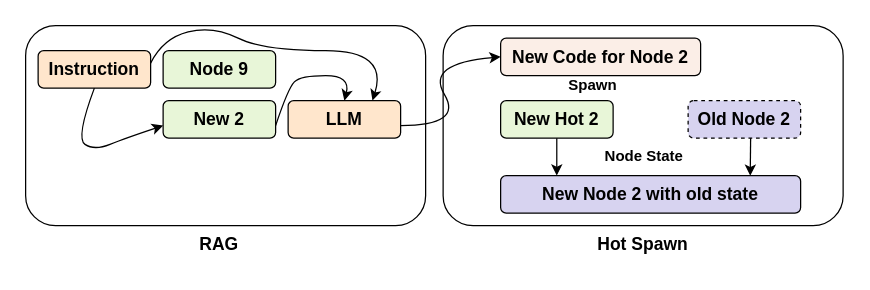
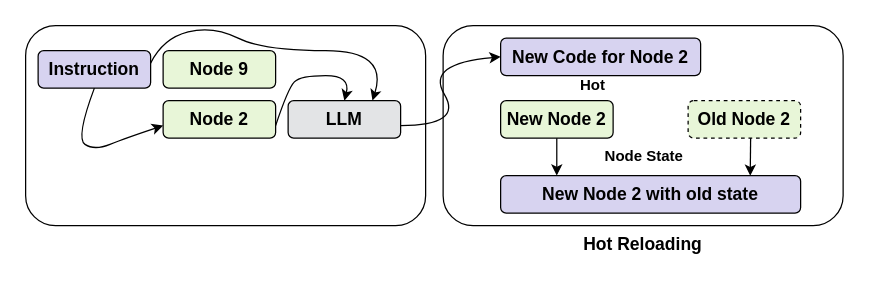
node "New Code for Node 2": fillcolor #fbeee7 -> #d7d3f0
node "Instruction": fillcolor #ffe6cc -> #d7d3f0
node "Spawn": label "Spawn" -> "Hot"
node "New 2": label "New 2" -> "Node 2"
node "LLM": fillcolor #ffe6cc -> #e3e4e6
node "New Hot 2": label "New Hot 2" -> "New Node 2"
node "Old Node 2": fillcolor #d7d3f0 -> #e8f6d8
node "RAG": removed
node "Hot Spawn": label "Hot Spawn" -> "Hot Reloading"
